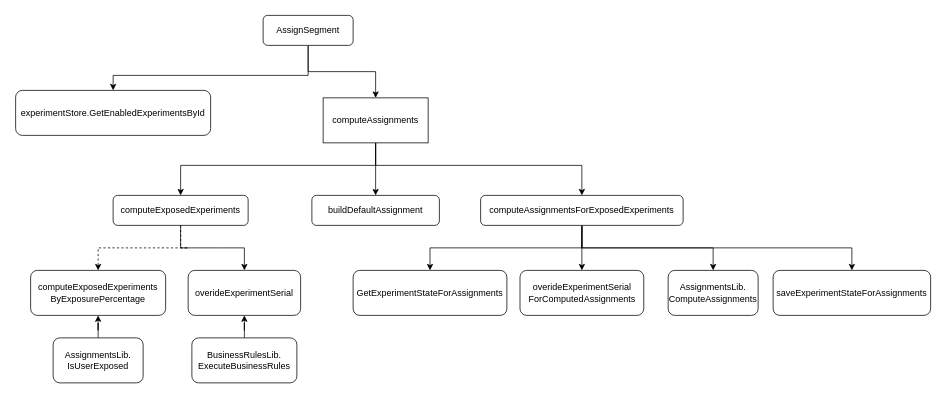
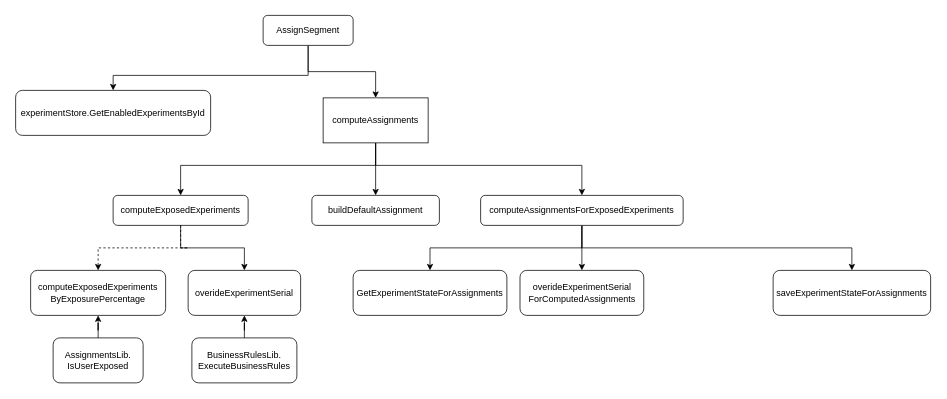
edge "computeAssignmentsForExposedExperiments" -> "AssignmentsLib. ComputeAssignments": removed
node "AssignmentsLib. ComputeAssignments": removed
